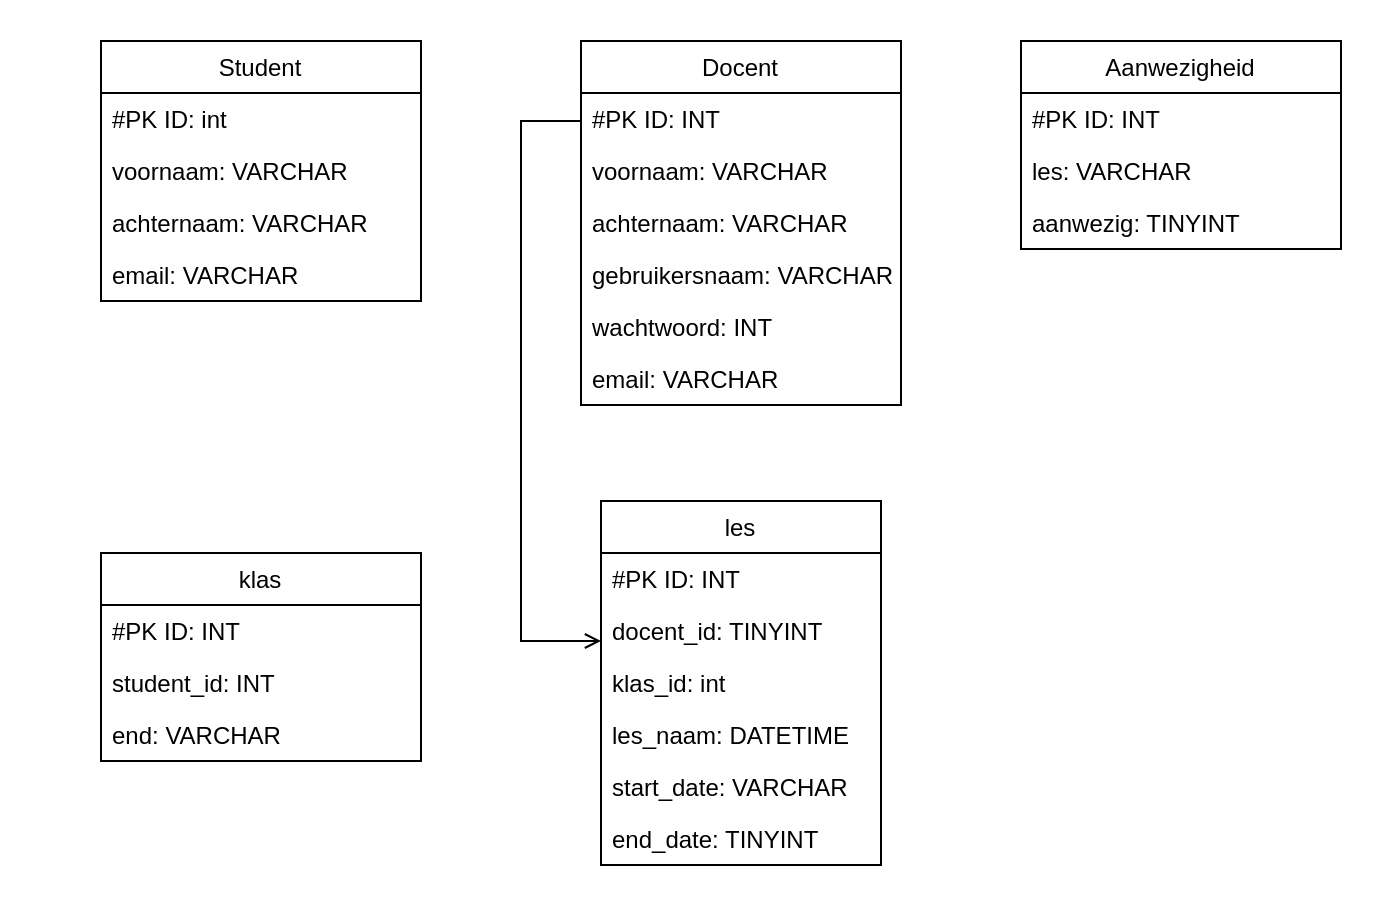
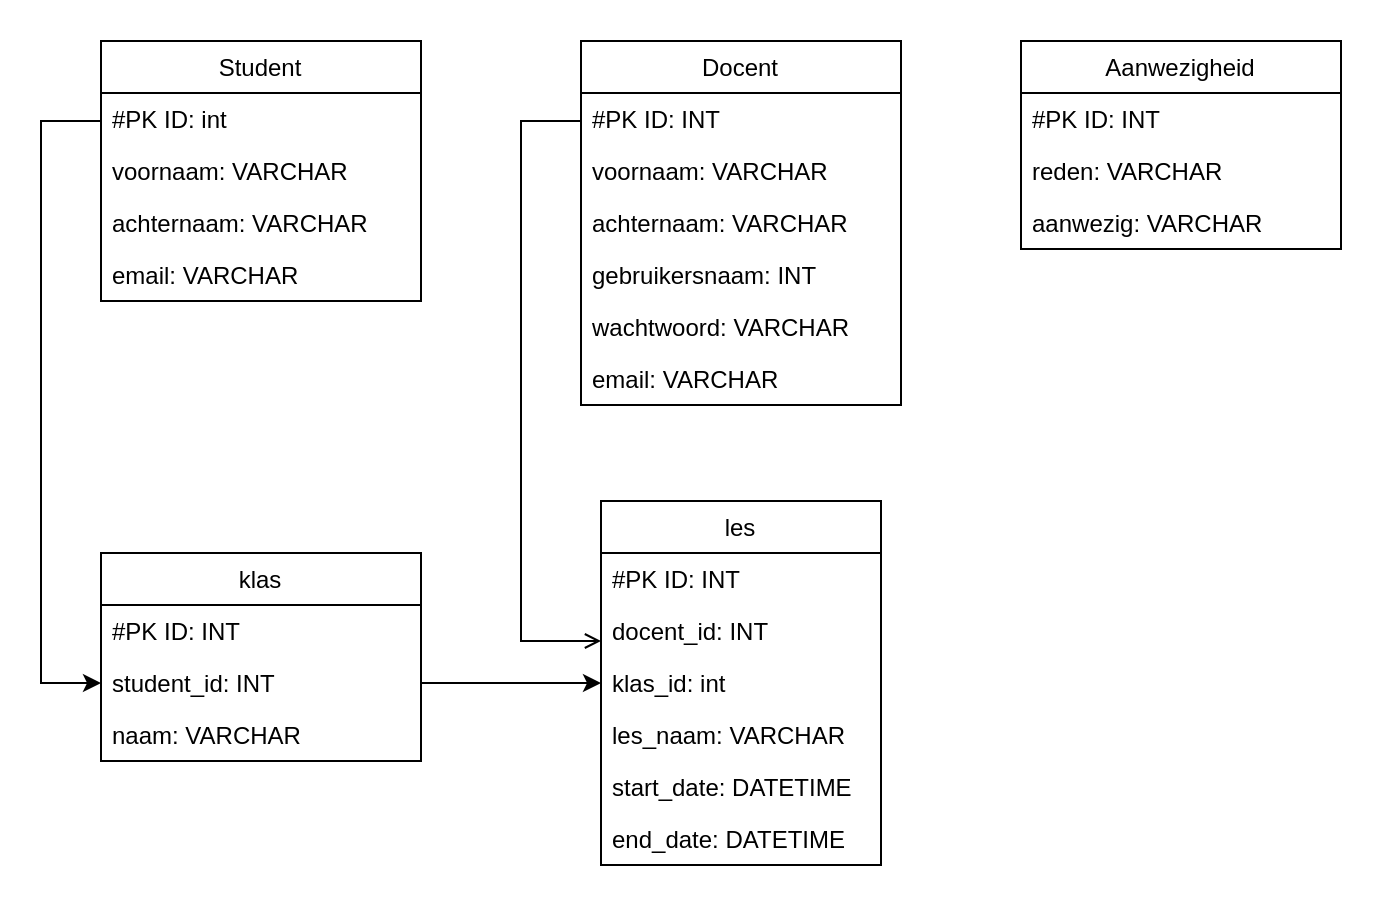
node "les: VARCHAR": label "les: VARCHAR" -> "reden: VARCHAR"
node "aanwezig: TINYINT": label "aanwezig: TINYINT" -> "aanwezig: VARCHAR"
node "gebruikersnaam: VARCHAR": label "gebruikersnaam: VARCHAR" -> "gebruikersnaam: INT"
node "wachtwoord: INT": label "wachtwoord: INT" -> "wachtwoord: VARCHAR"
edge "Student" -> "student_id: INT": added
node "docent_id: TINYINT": label "docent_id: TINYINT" -> "docent_id: INT"
edge "student_id: INT" -> "klas_id: int": added
node "end: VARCHAR": label "end: VARCHAR" -> "naam: VARCHAR"
node "les_naam: DATETIME": label "les_naam: DATETIME" -> "les_naam: VARCHAR"
node "start_date: VARCHAR": label "start_date: VARCHAR" -> "start_date: DATETIME"
node "end_date: TINYINT": label "end_date: TINYINT" -> "end_date: DATETIME"
